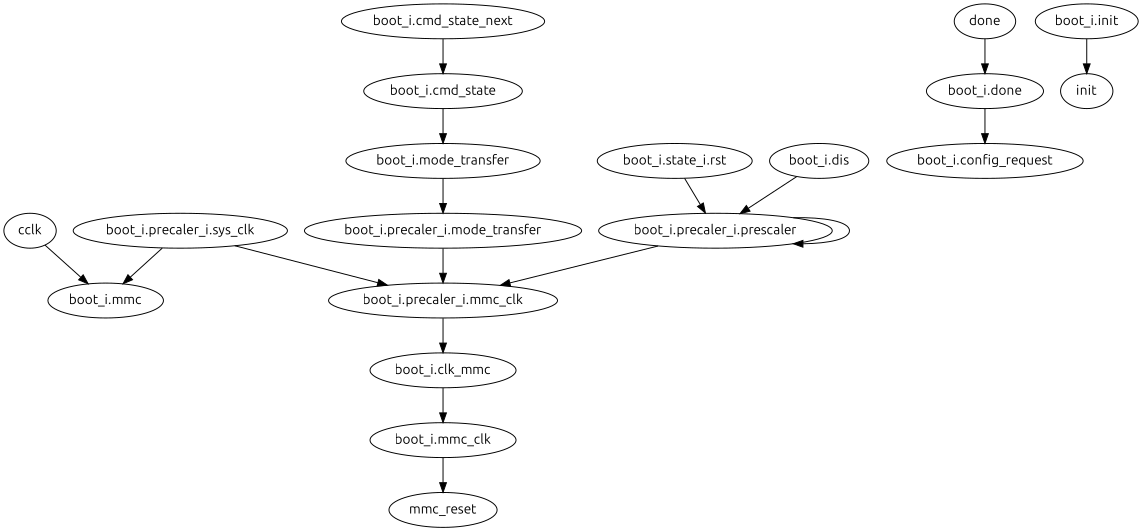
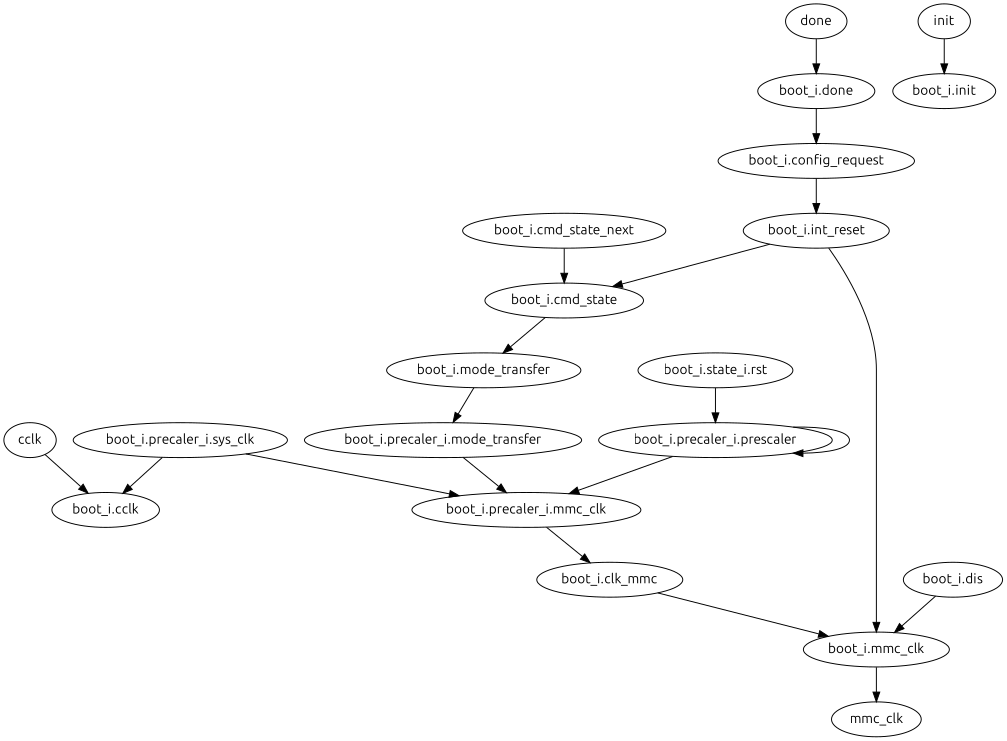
edge "boot_i.init" -> "init": reversed
edge "boot_i.dis" -> "boot_i.precaler_i.prescaler": now "boot_i.dis" -> "boot_i.mmc_clk"
node "boot_i.int_reset": added
node "boot_i.mmc": label "boot_i.mmc" -> "boot_i.cclk"
node "mmc_reset": label "mmc_reset" -> "mmc_clk"
